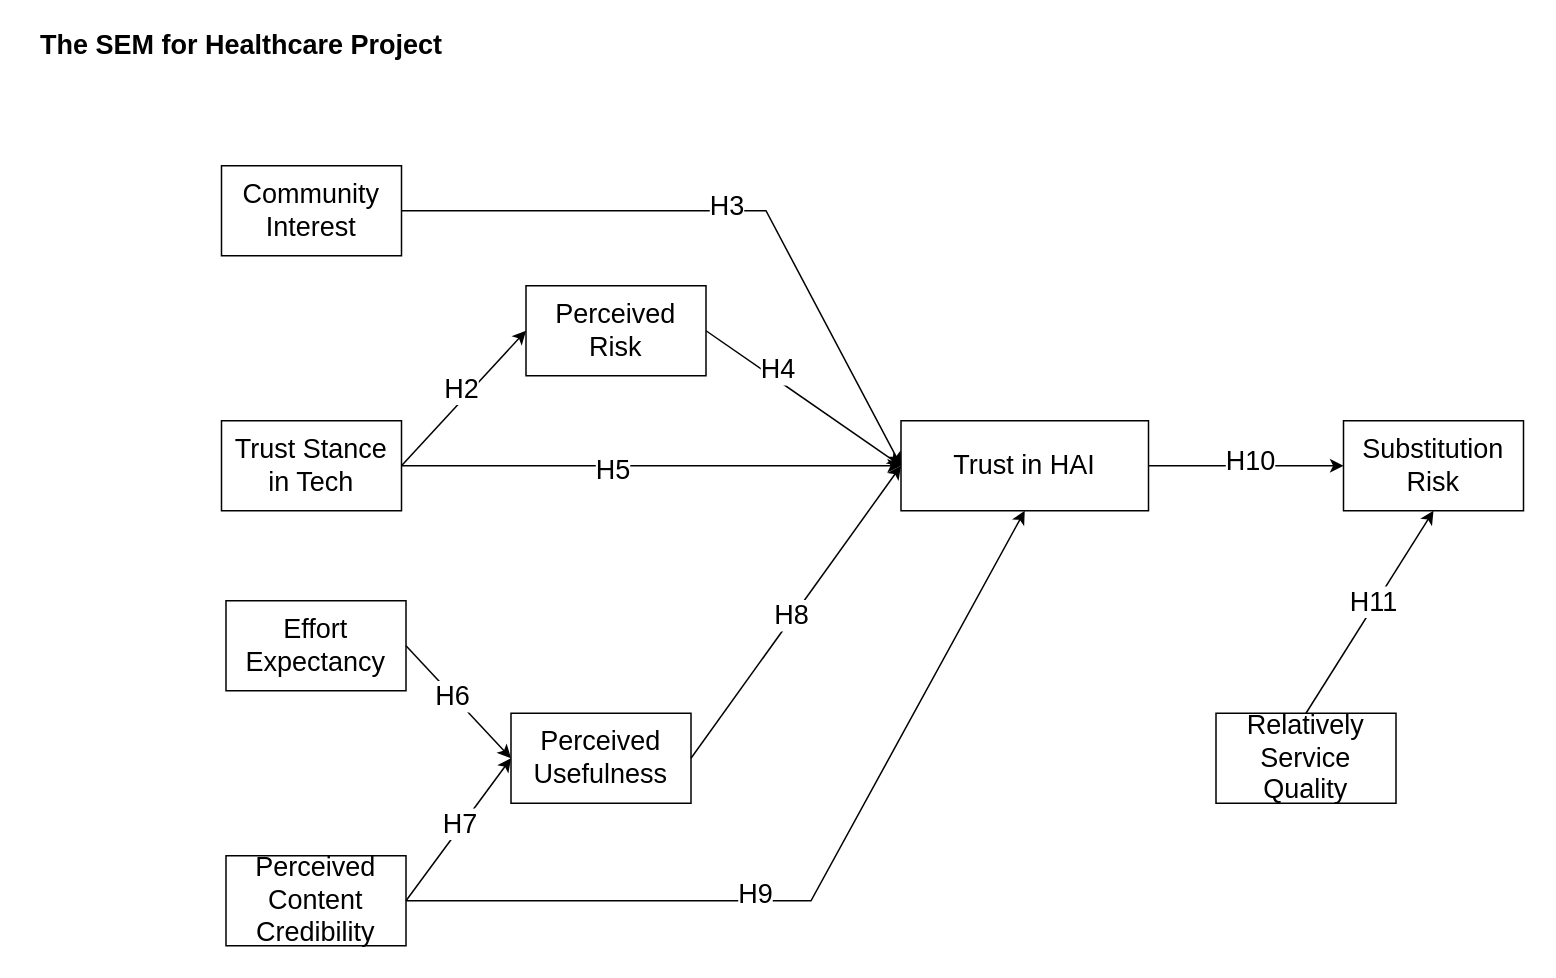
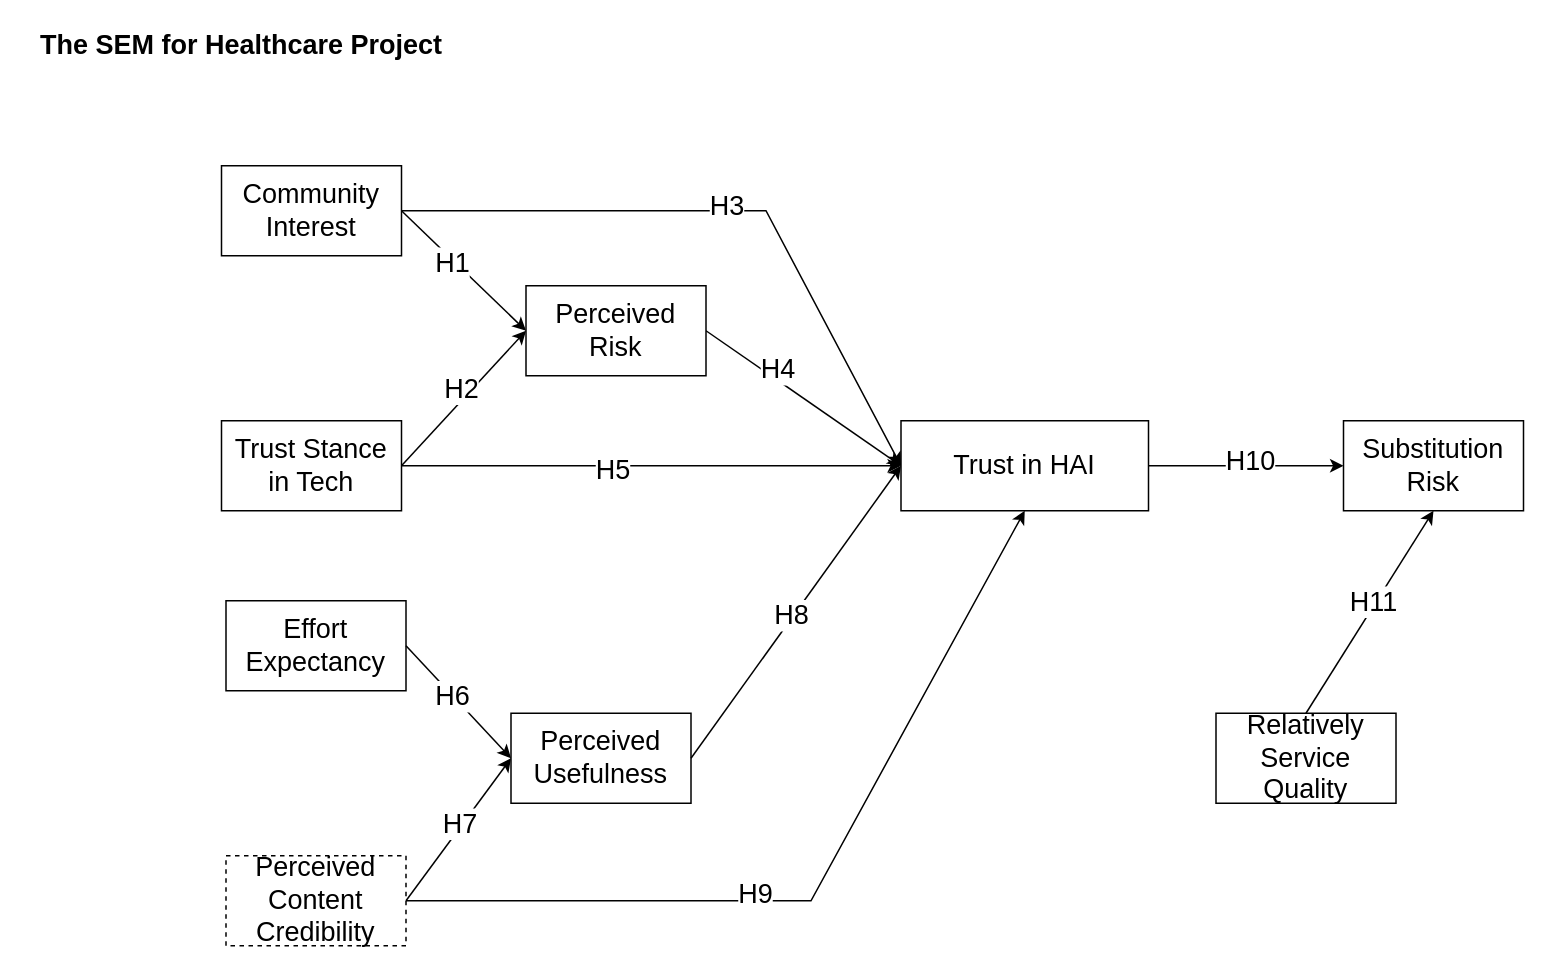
edge "Community Interest" -> "Perceived Risk": added, label "H1"
node "Perceived Content Credibility": style solid -> dashed
